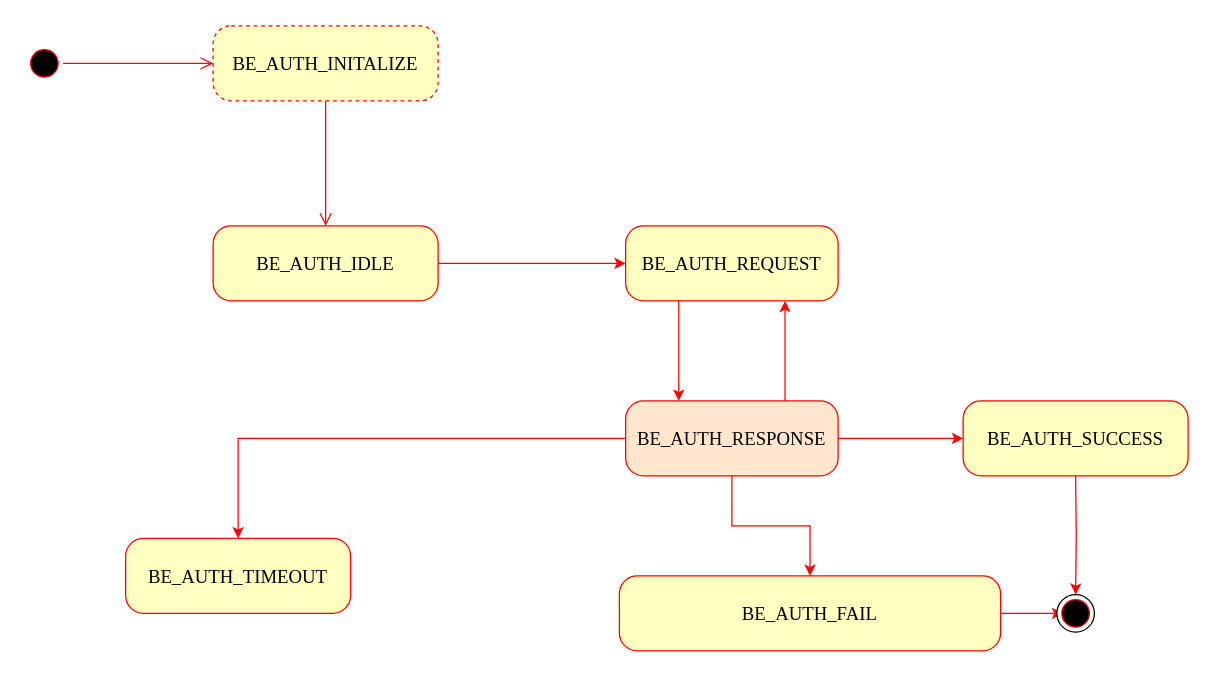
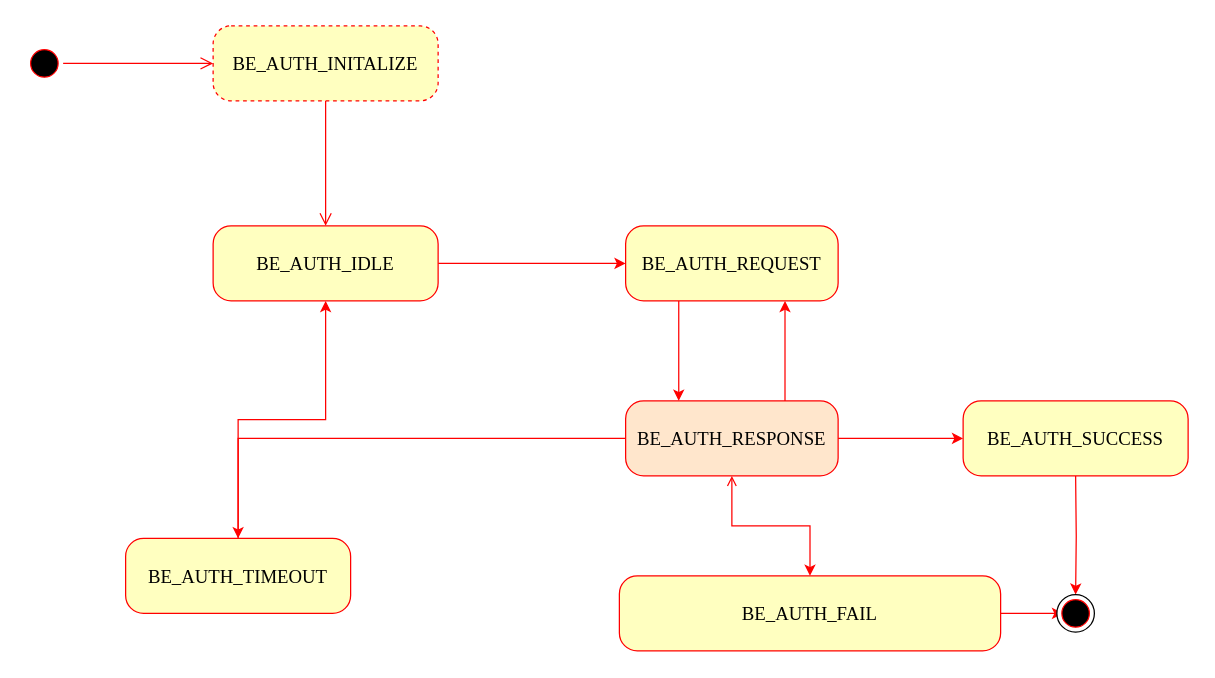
edge "BE_AUTH_TIMEOUT" -> "BE_AUTH_IDLE": added
edge "BE_AUTH_RESPONSE" -> "BE_AUTH_FAIL": arrowhead none -> open
